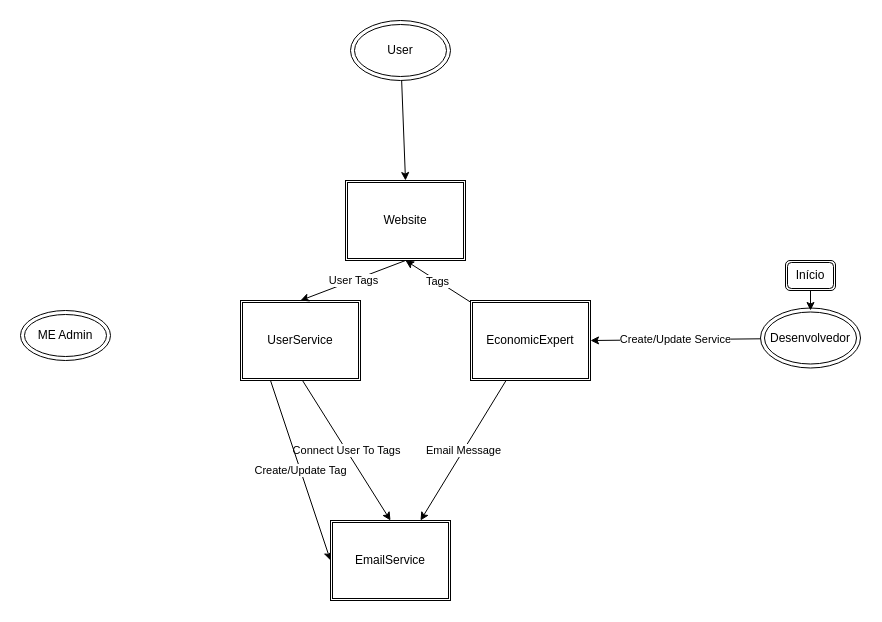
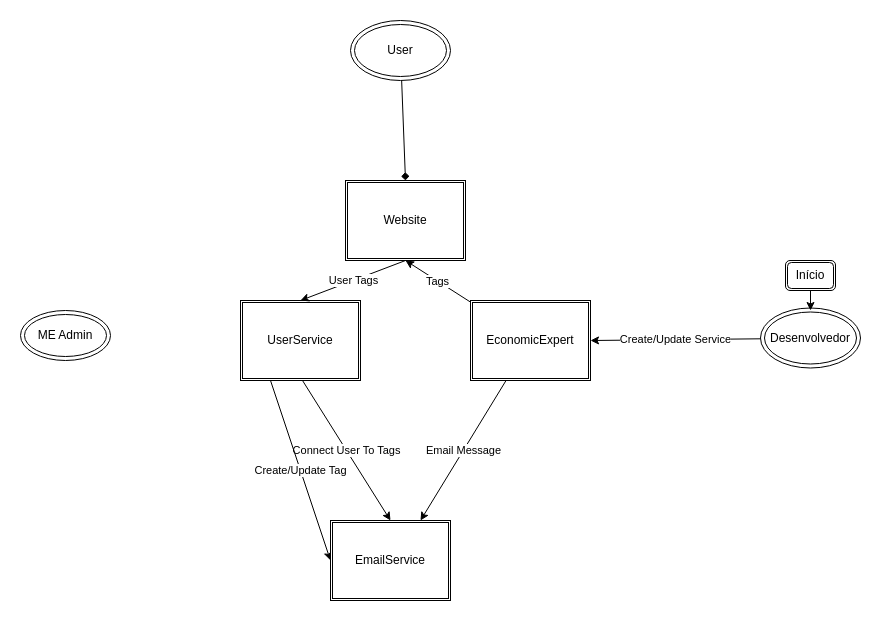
edge "User" -> "Website": arrowhead classic -> diamond
